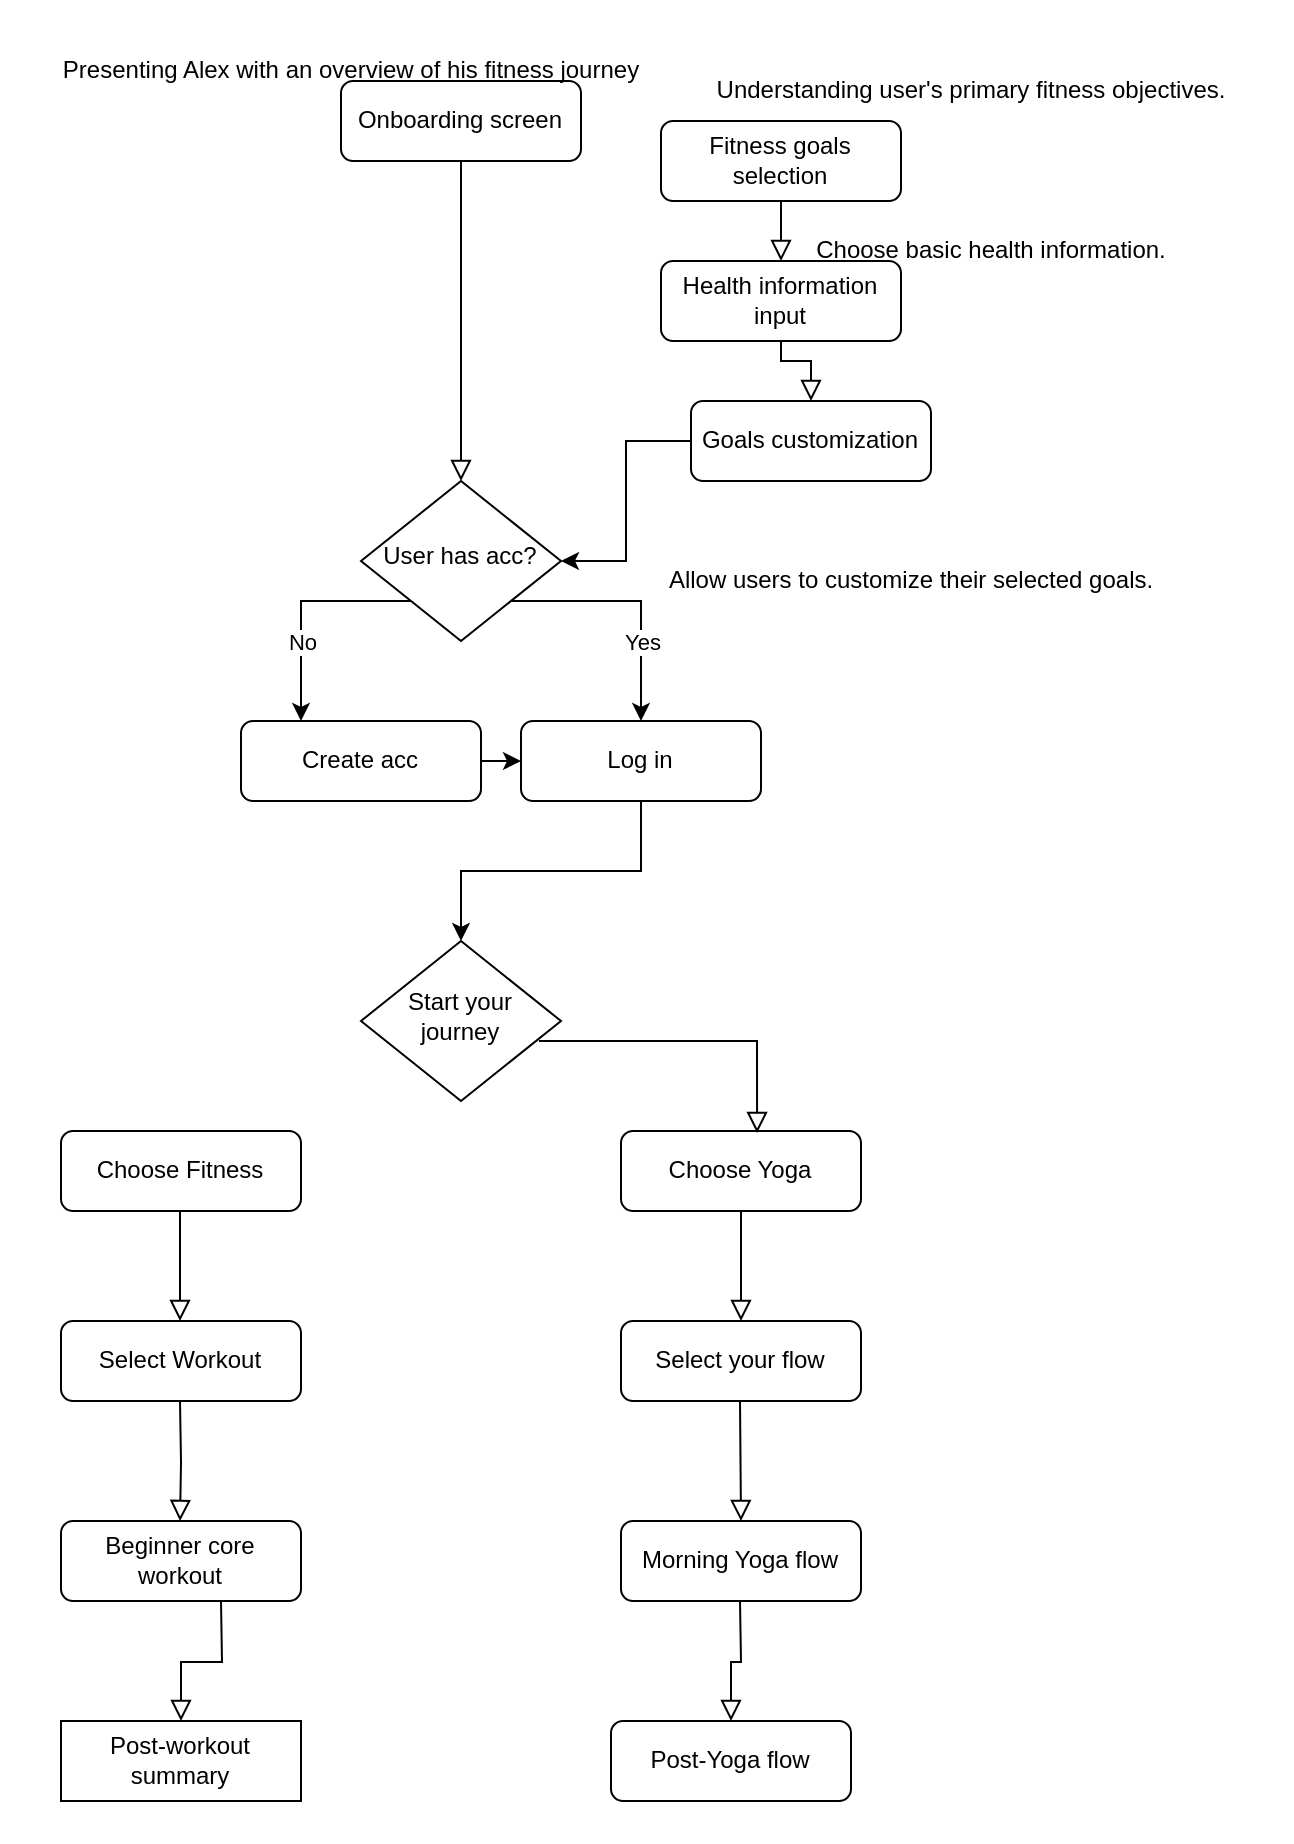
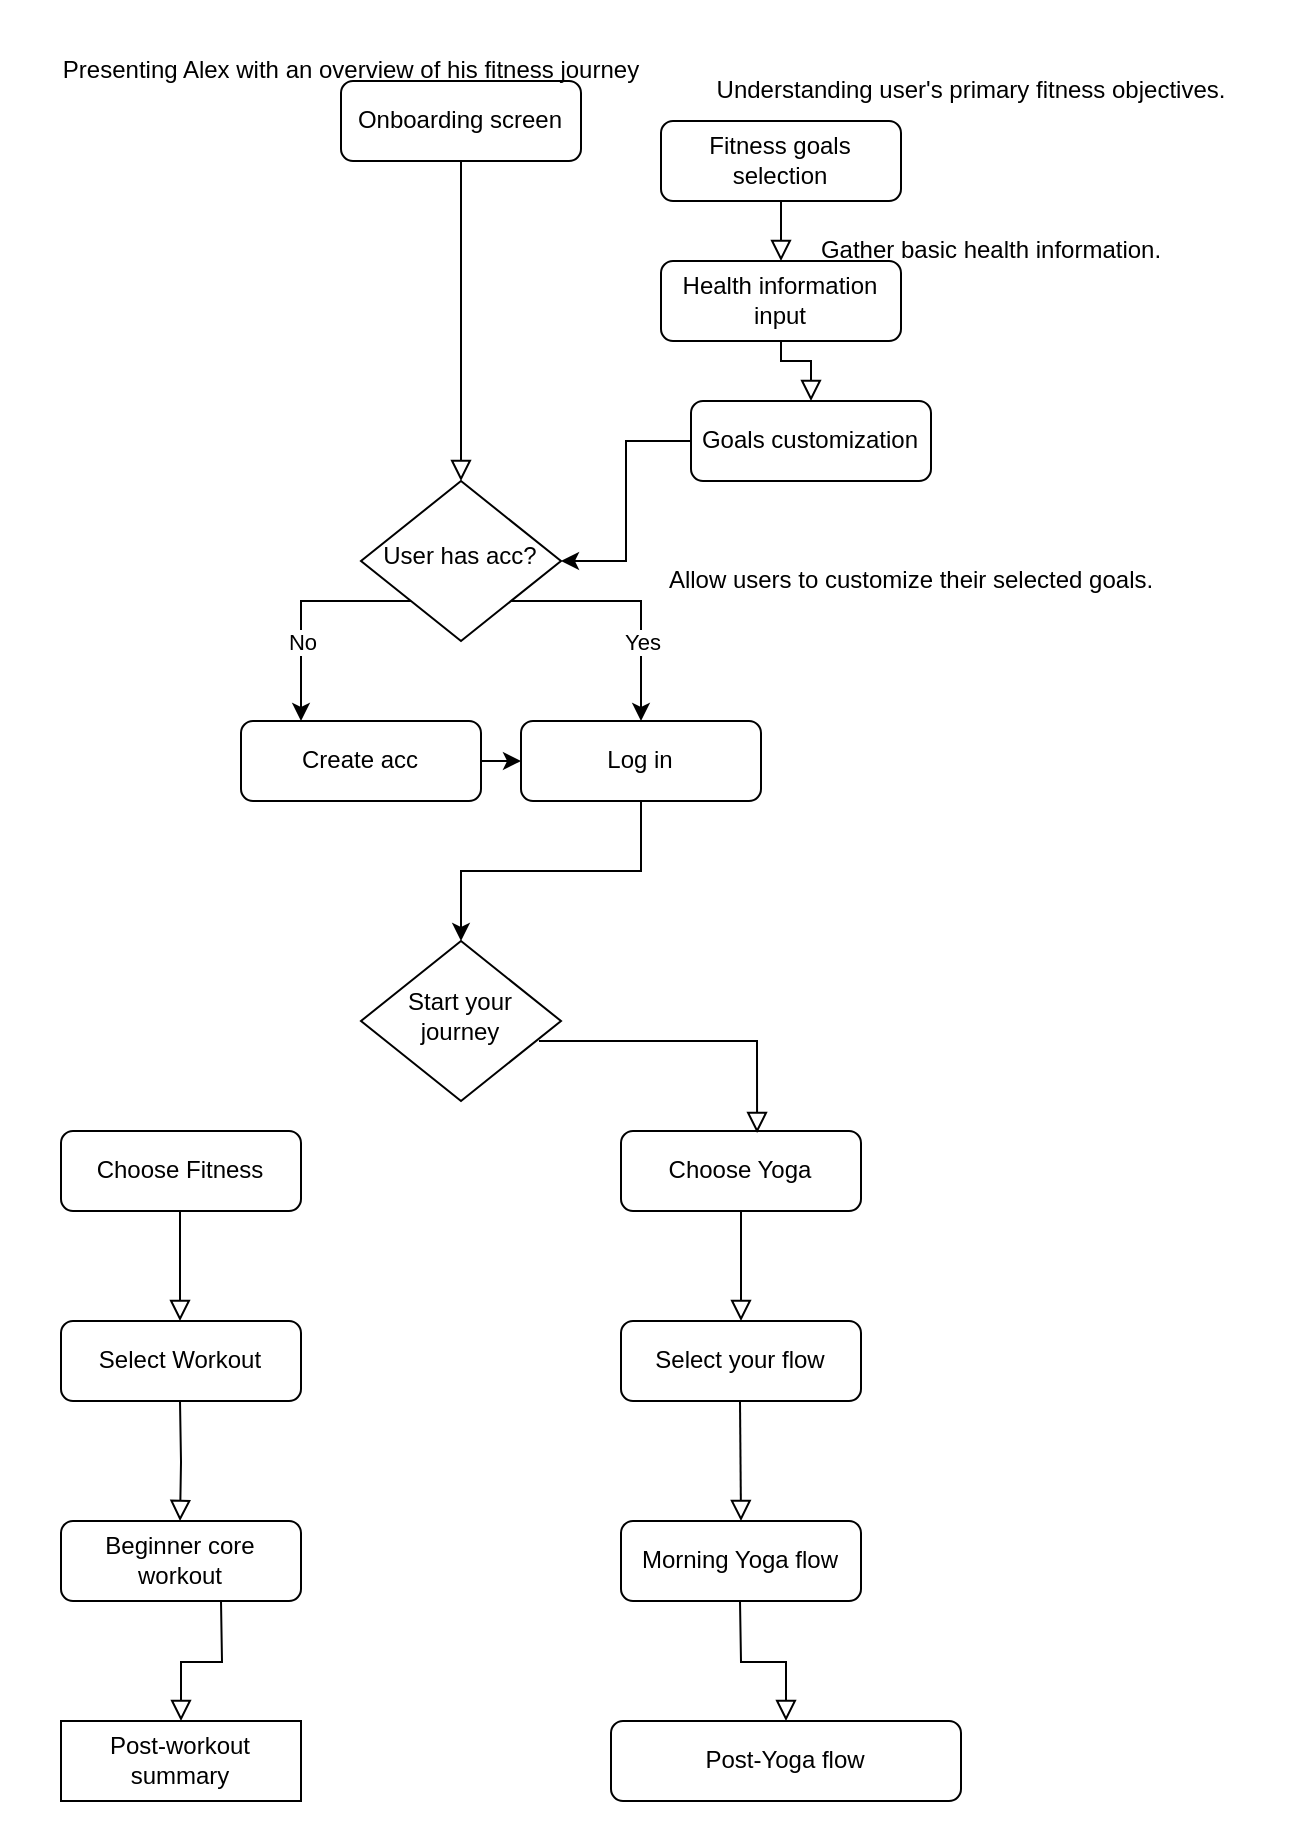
node "Choose basic health information.": label "Choose basic health information." -> "Gather basic health information."
node "Post-Yoga flow": size 240x80 -> 350x80
